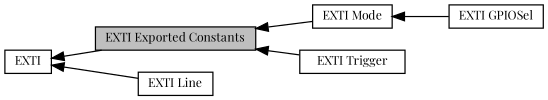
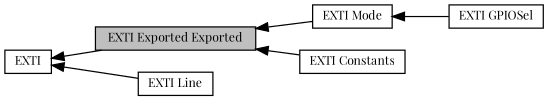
node "EXTI Exported Constants": label "EXTI Exported Constants" -> "EXTI Exported Exported"
node "EXTI Trigger": label "EXTI Trigger" -> "EXTI Constants"
